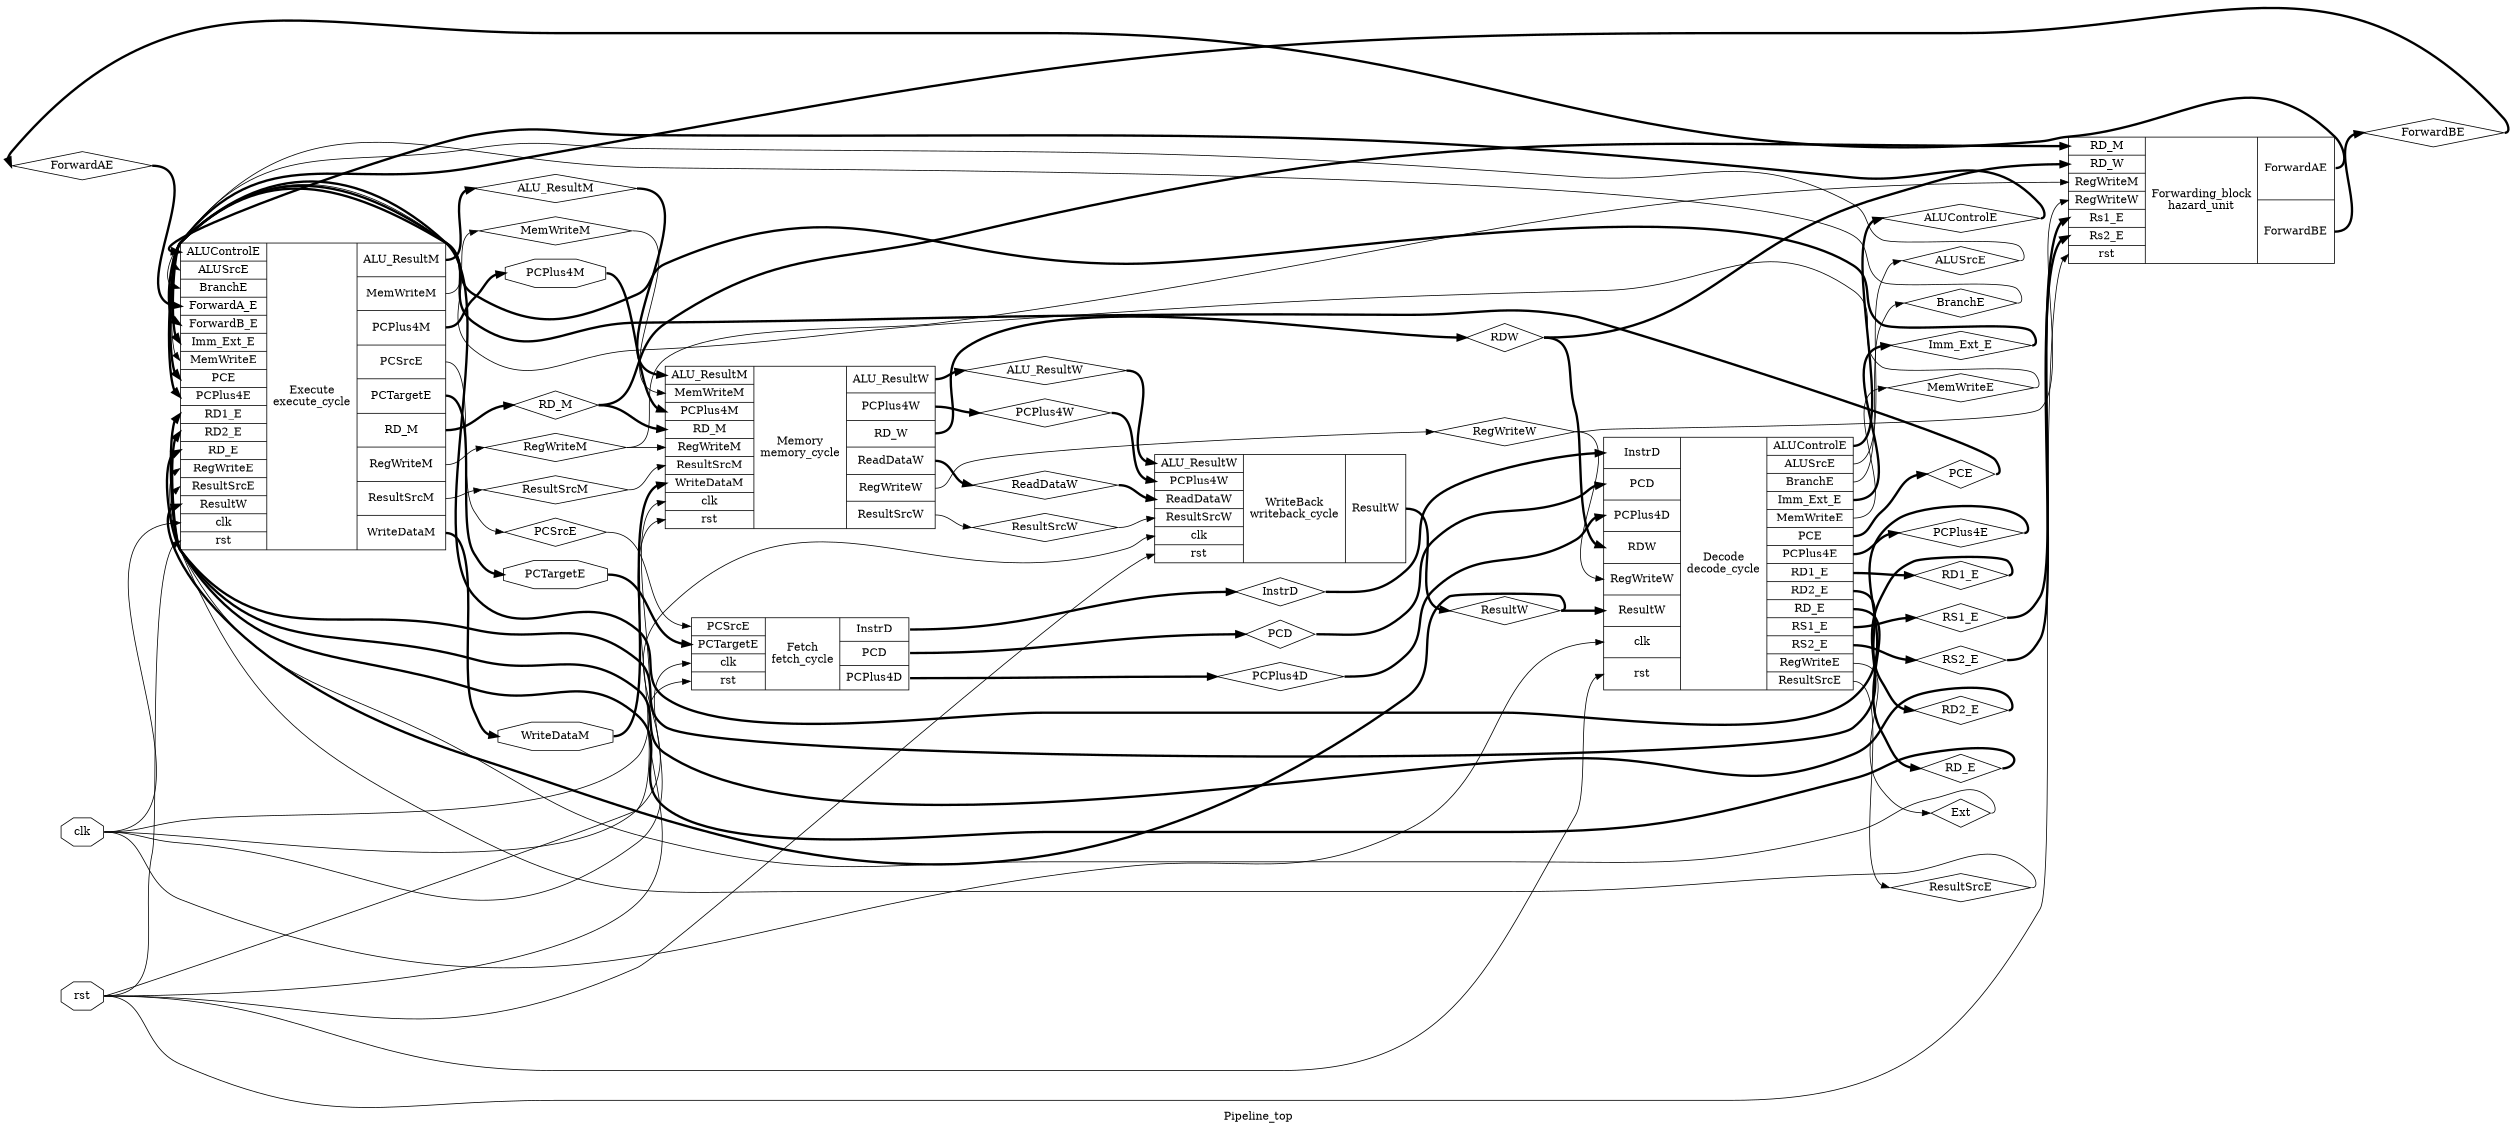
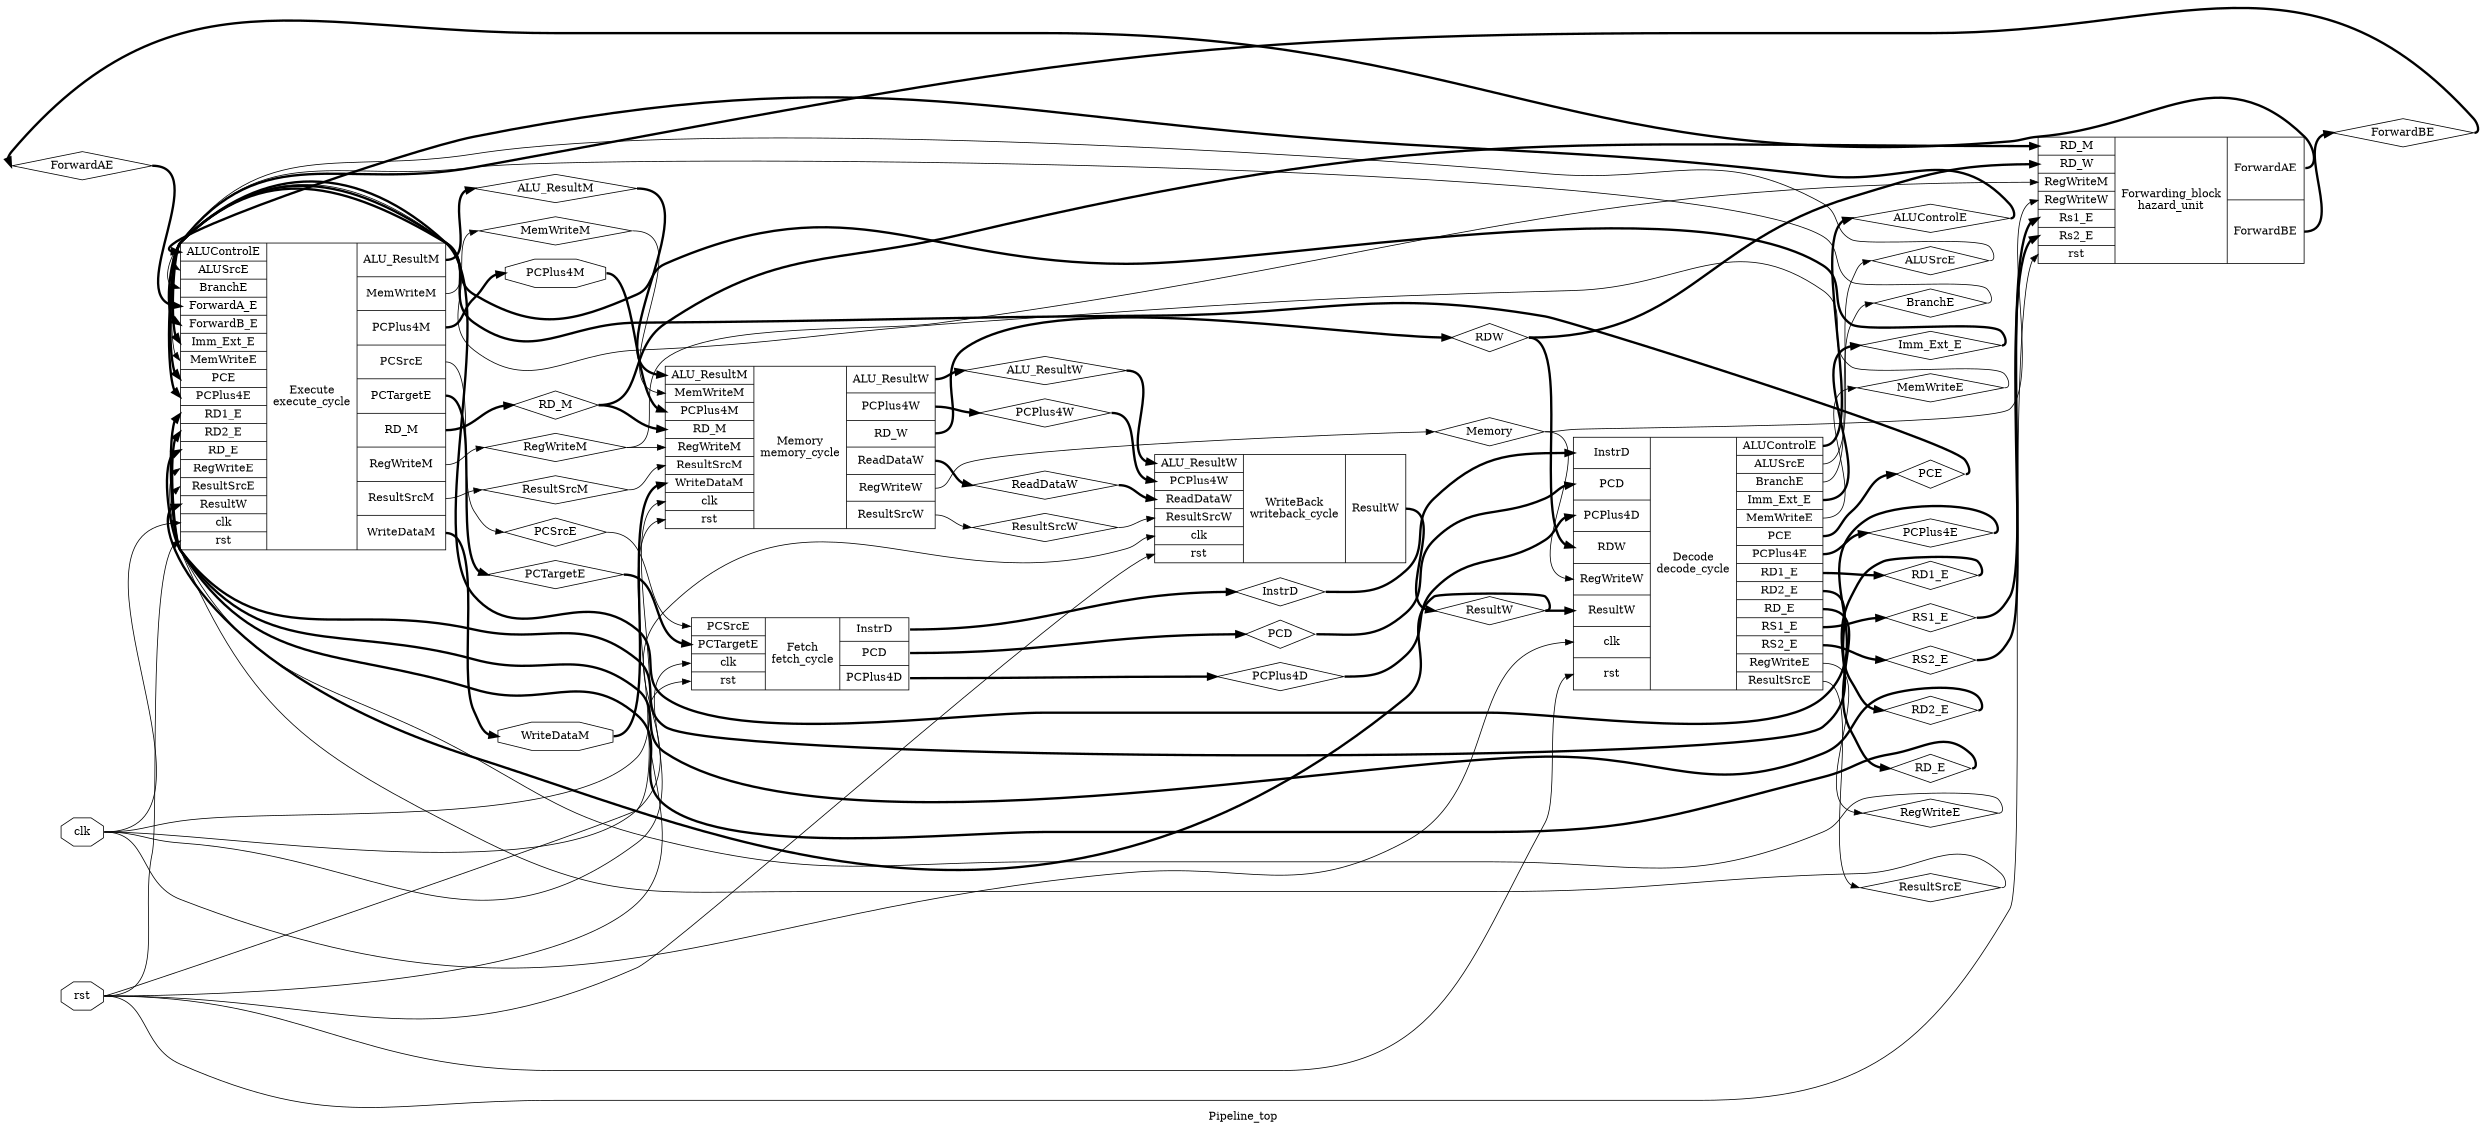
node "RegWriteW": label "RegWriteW" -> "Memory"
node "PCTargetE": shape octagon -> diamond
node "Ext": label "Ext" -> "RegWriteE"
